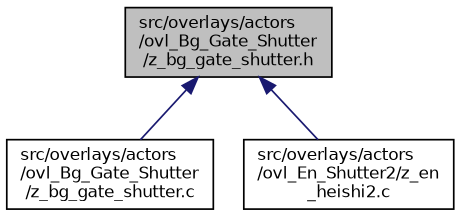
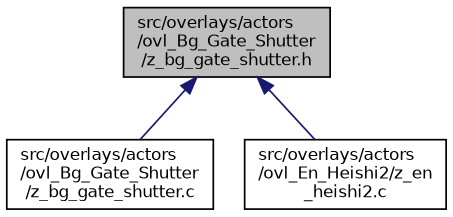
node "src/overlays/actors /ovl_En_Shutter2/z_en _heishi2.c": label "src/overlays/actors /ovl_En_Shutter2/z_en _heishi2.c" -> "src/overlays/actors /ovl_En_Heishi2/z_en _heishi2.c"
